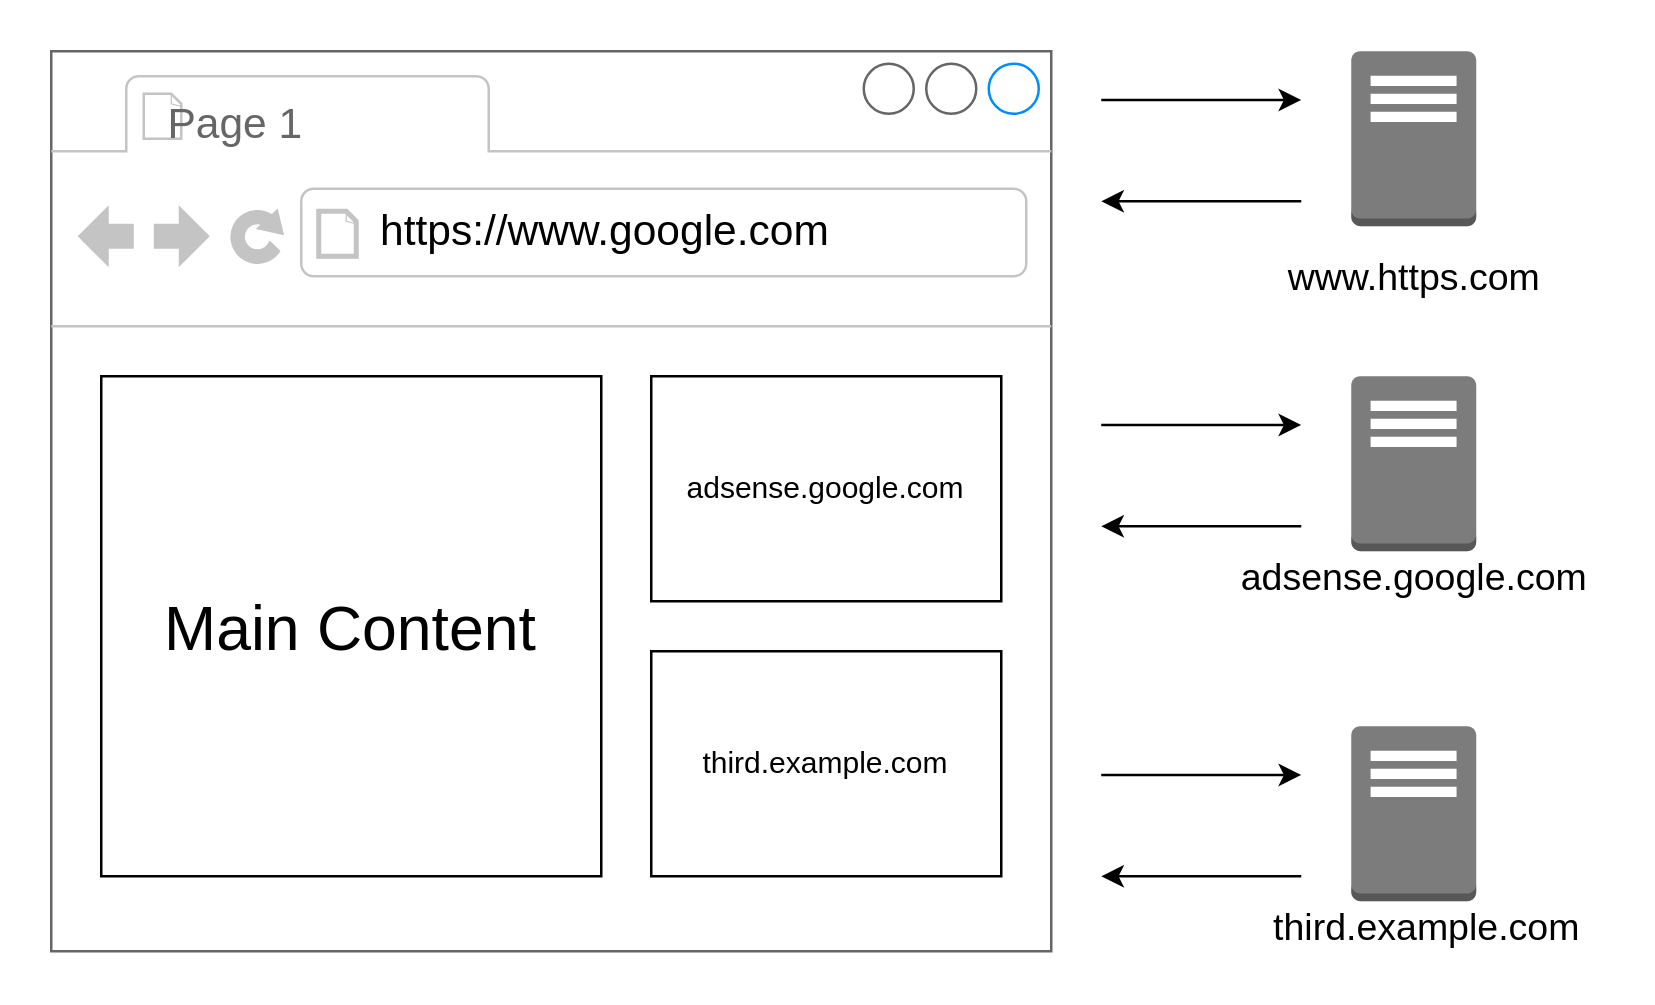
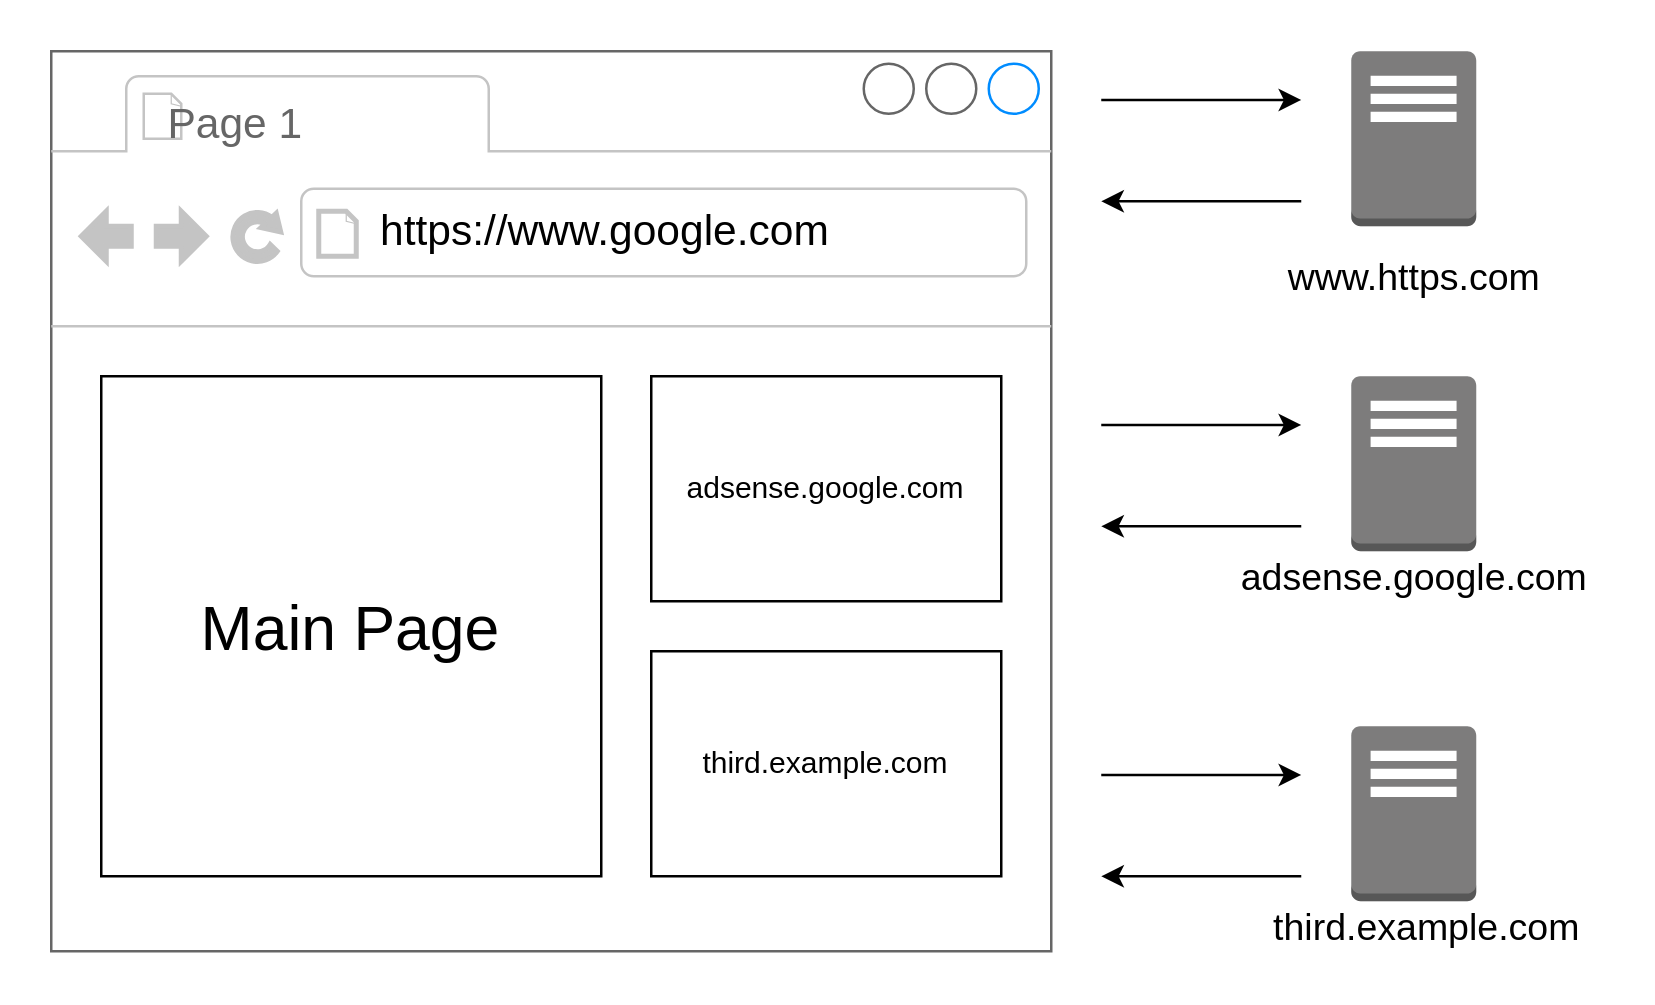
node "Main Content": label "Main Content" -> "Main Page"
